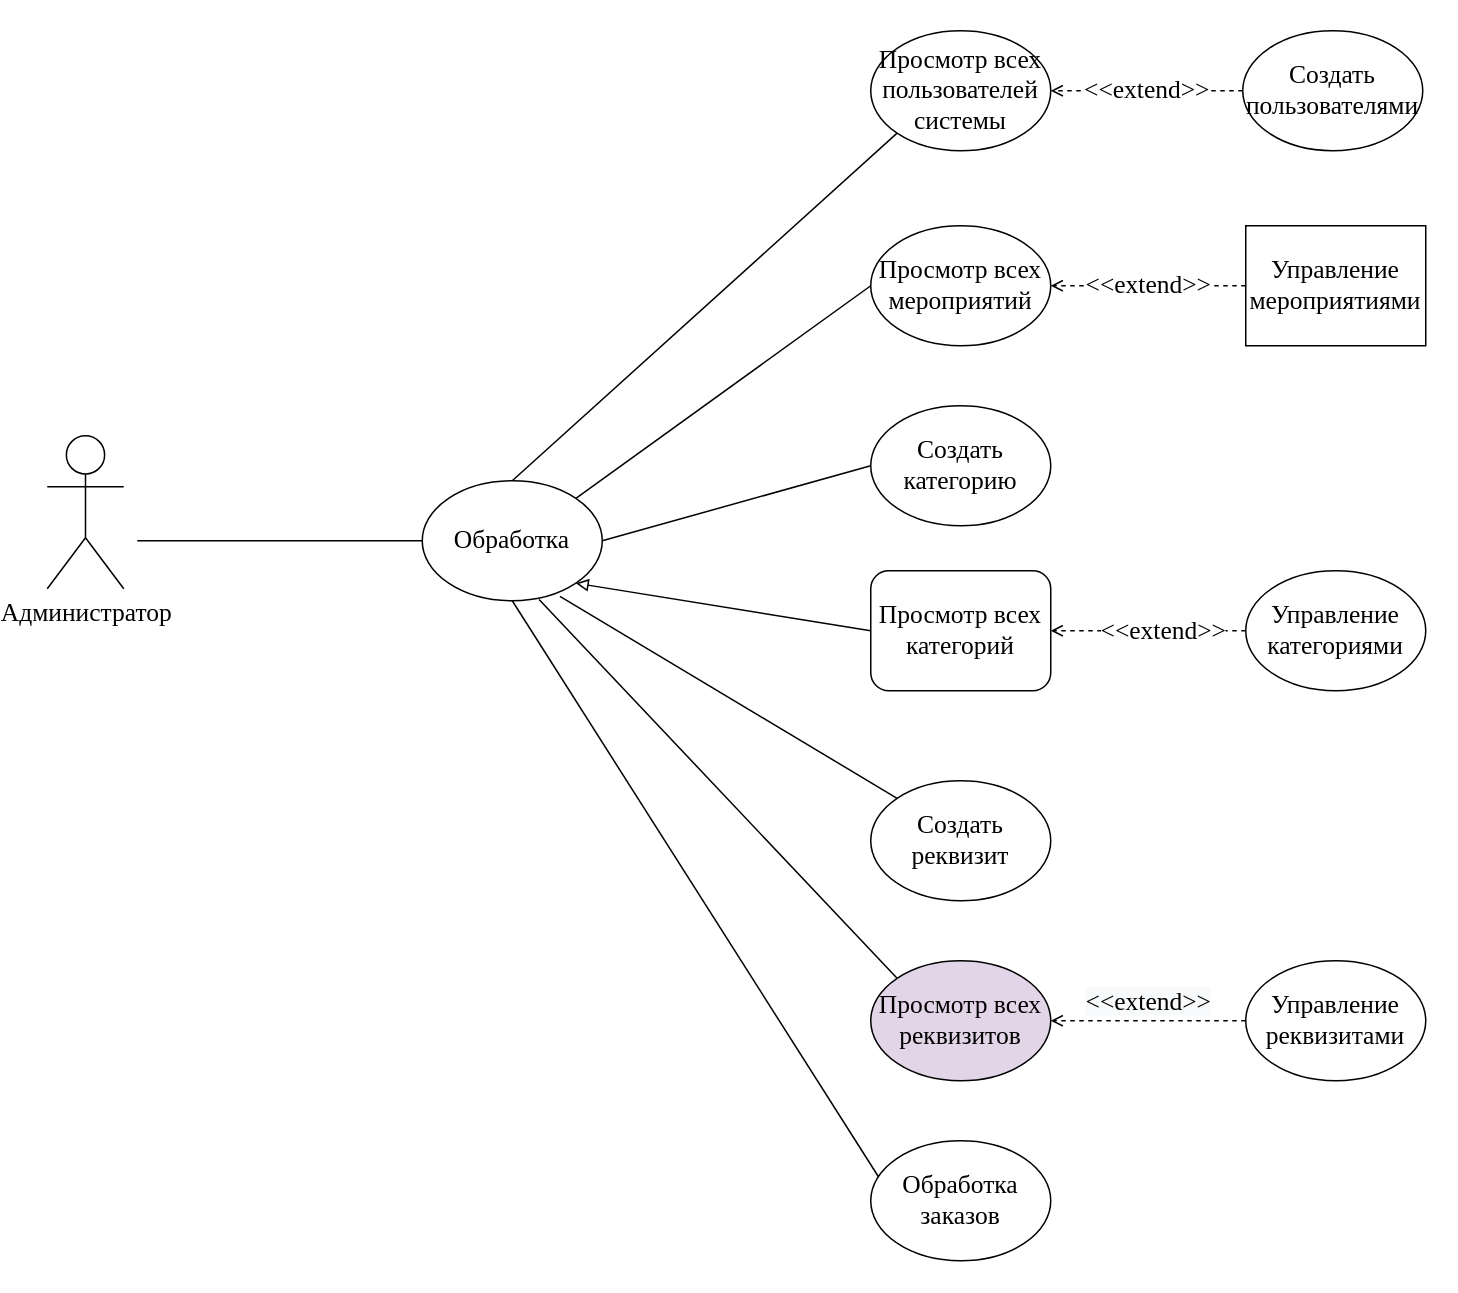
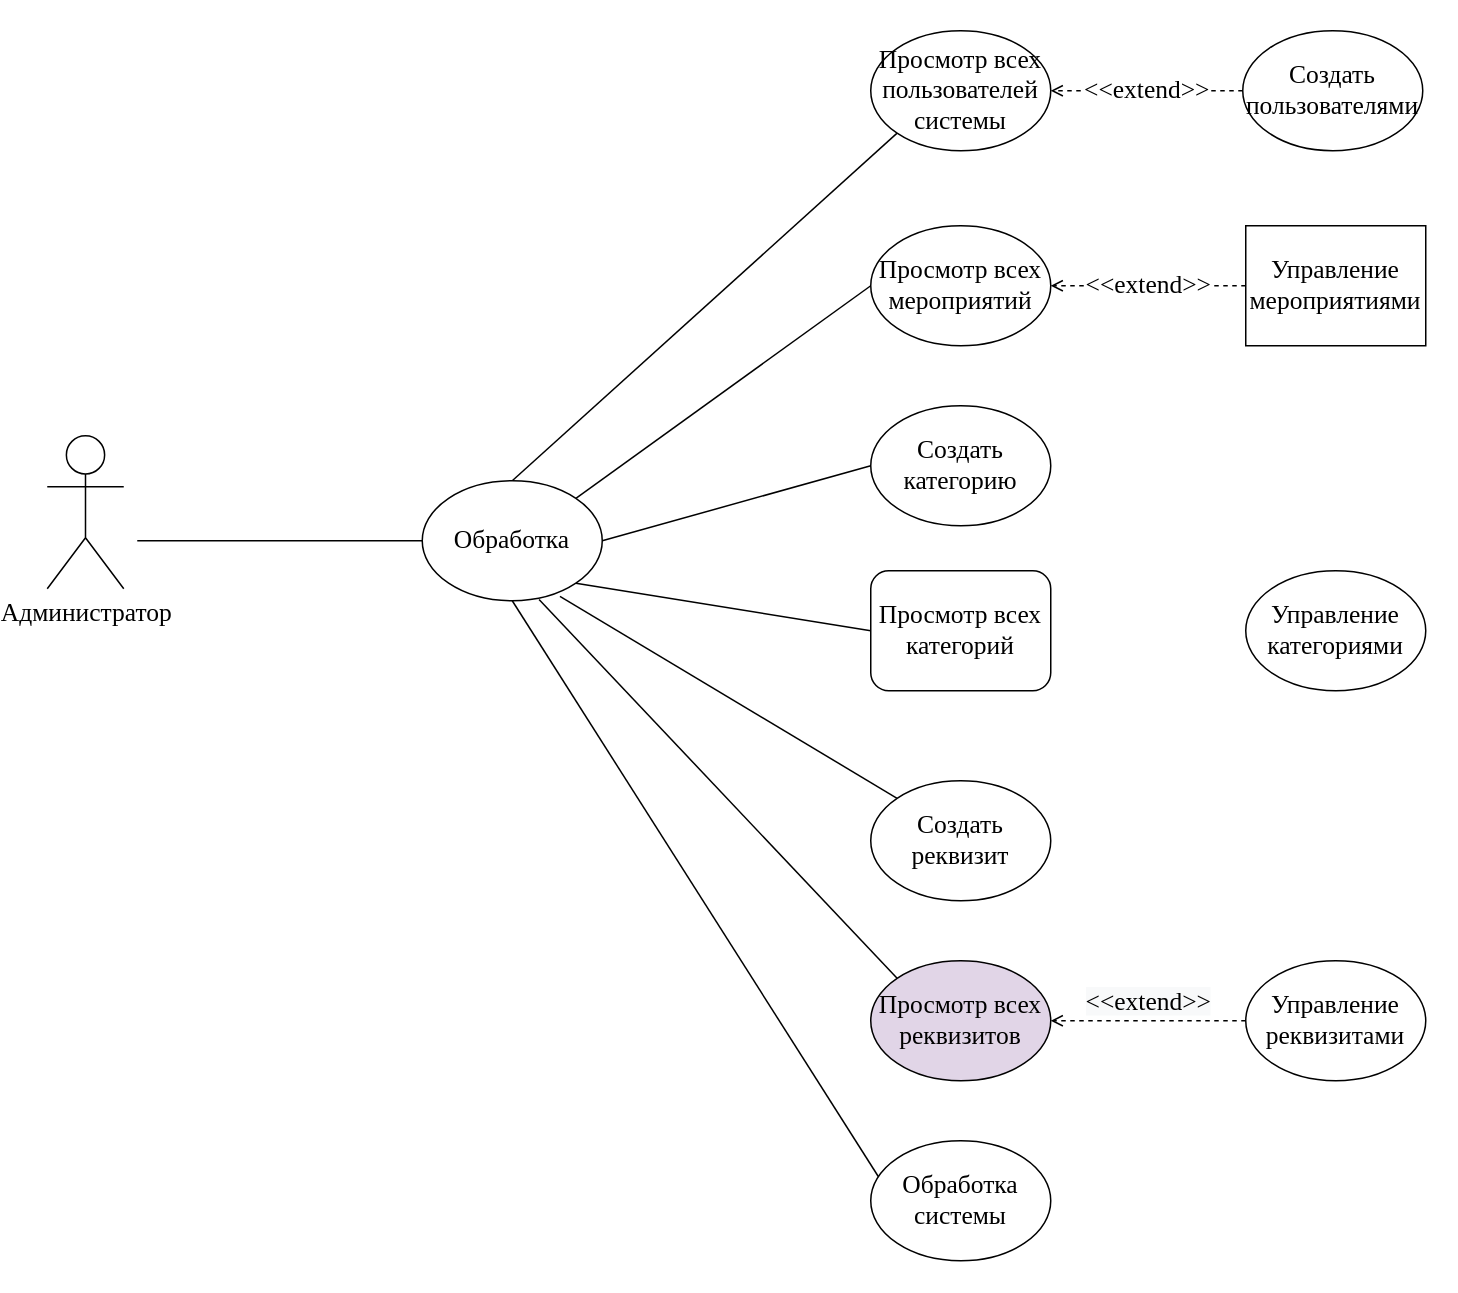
edge "Просмотр всех категорий" -> "Обработка": arrowhead block -> none
edge "Управление категориями" -> "Просмотр всех категорий": removed, label "<<extend>>"
node "Обработка заказов": label "Обработка заказов" -> "Обработка системы"
